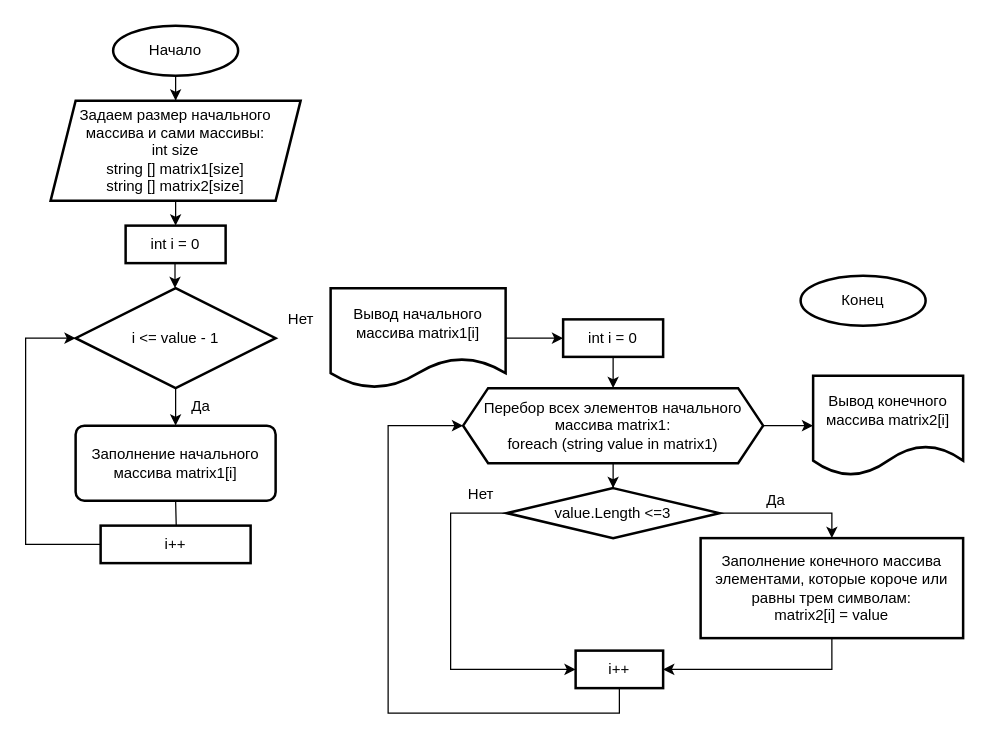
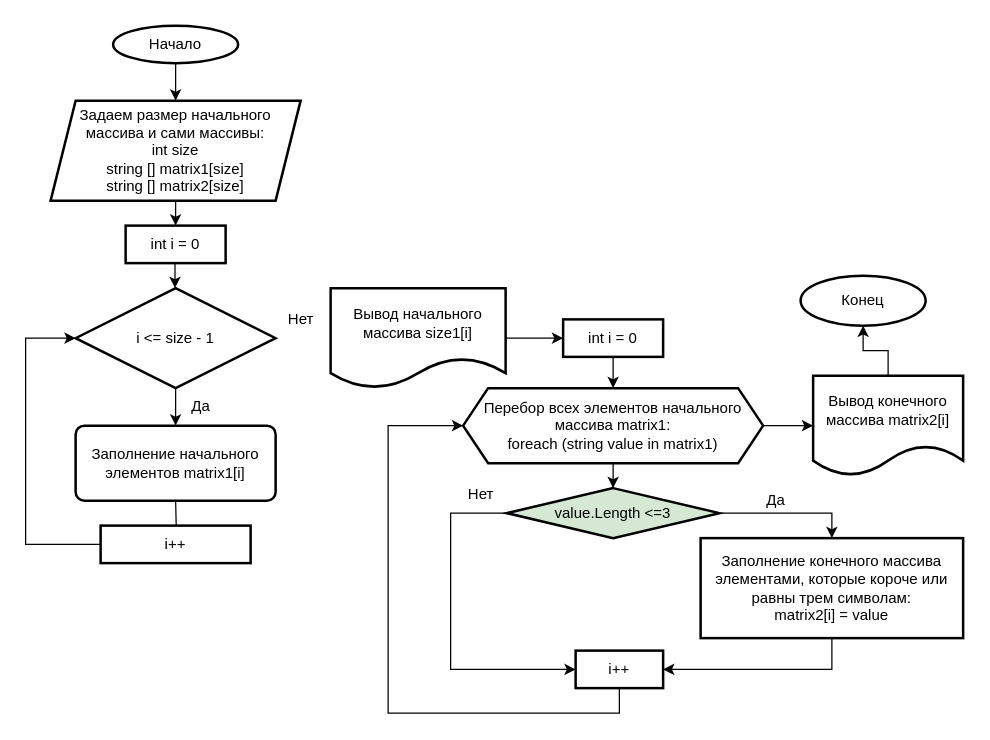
node "Начало": size 125x50 -> 125x38
node "Вывод начального массива matrix1[i]": label "Вывод начального массива matrix1[i]" -> "Вывод начального массива size1[i]"
node "i <= value - 1": label "i <= value - 1" -> "i <= size - 1"
edge "Вывод конечного массива matrix2[i]" -> "Конец": added
node "Заполнение начального массива matrix1[i]": label "Заполнение начального массива matrix1[i]" -> "Заполнение начального элементов matrix1[i]"
node "value.Length <=3": fillcolor #ffffff -> #d5e8d4
